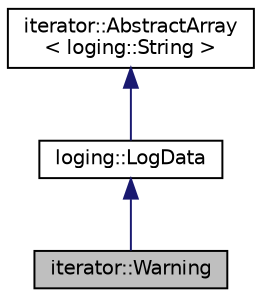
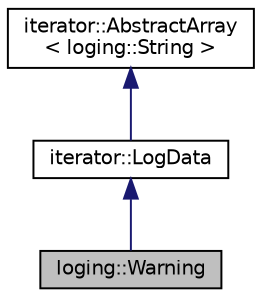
node "loging::LogData": label "loging::LogData" -> "iterator::LogData"
node "iterator::Warning": label "iterator::Warning" -> "loging::Warning"
